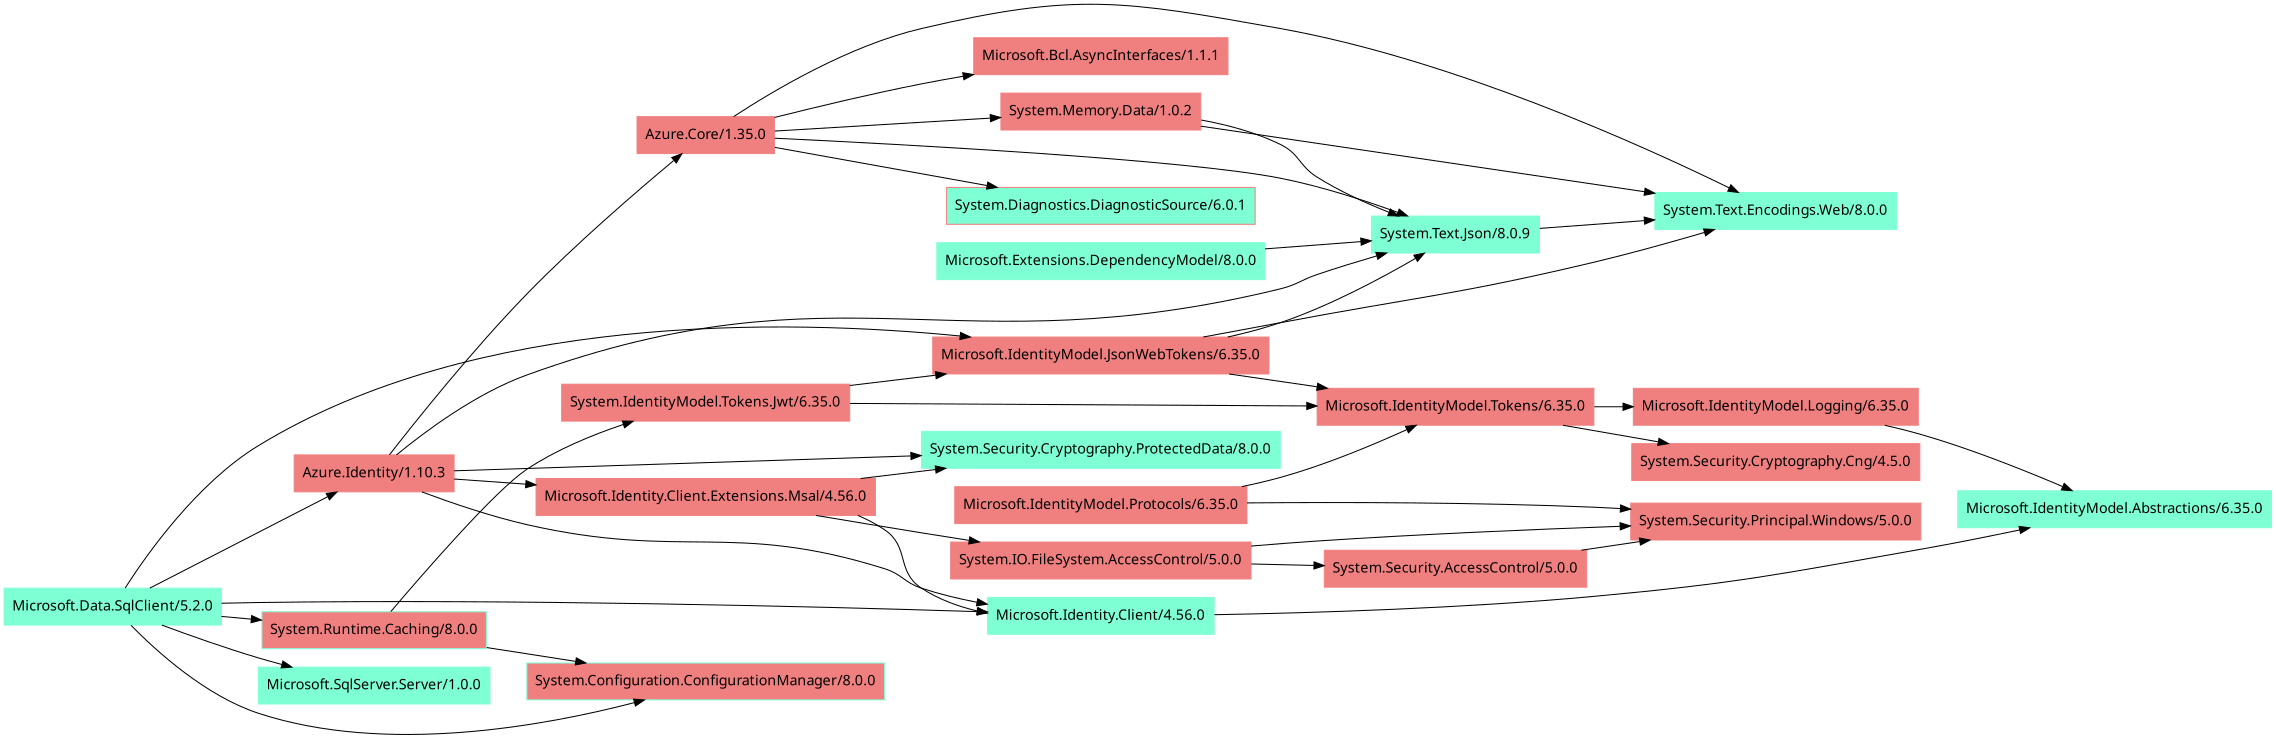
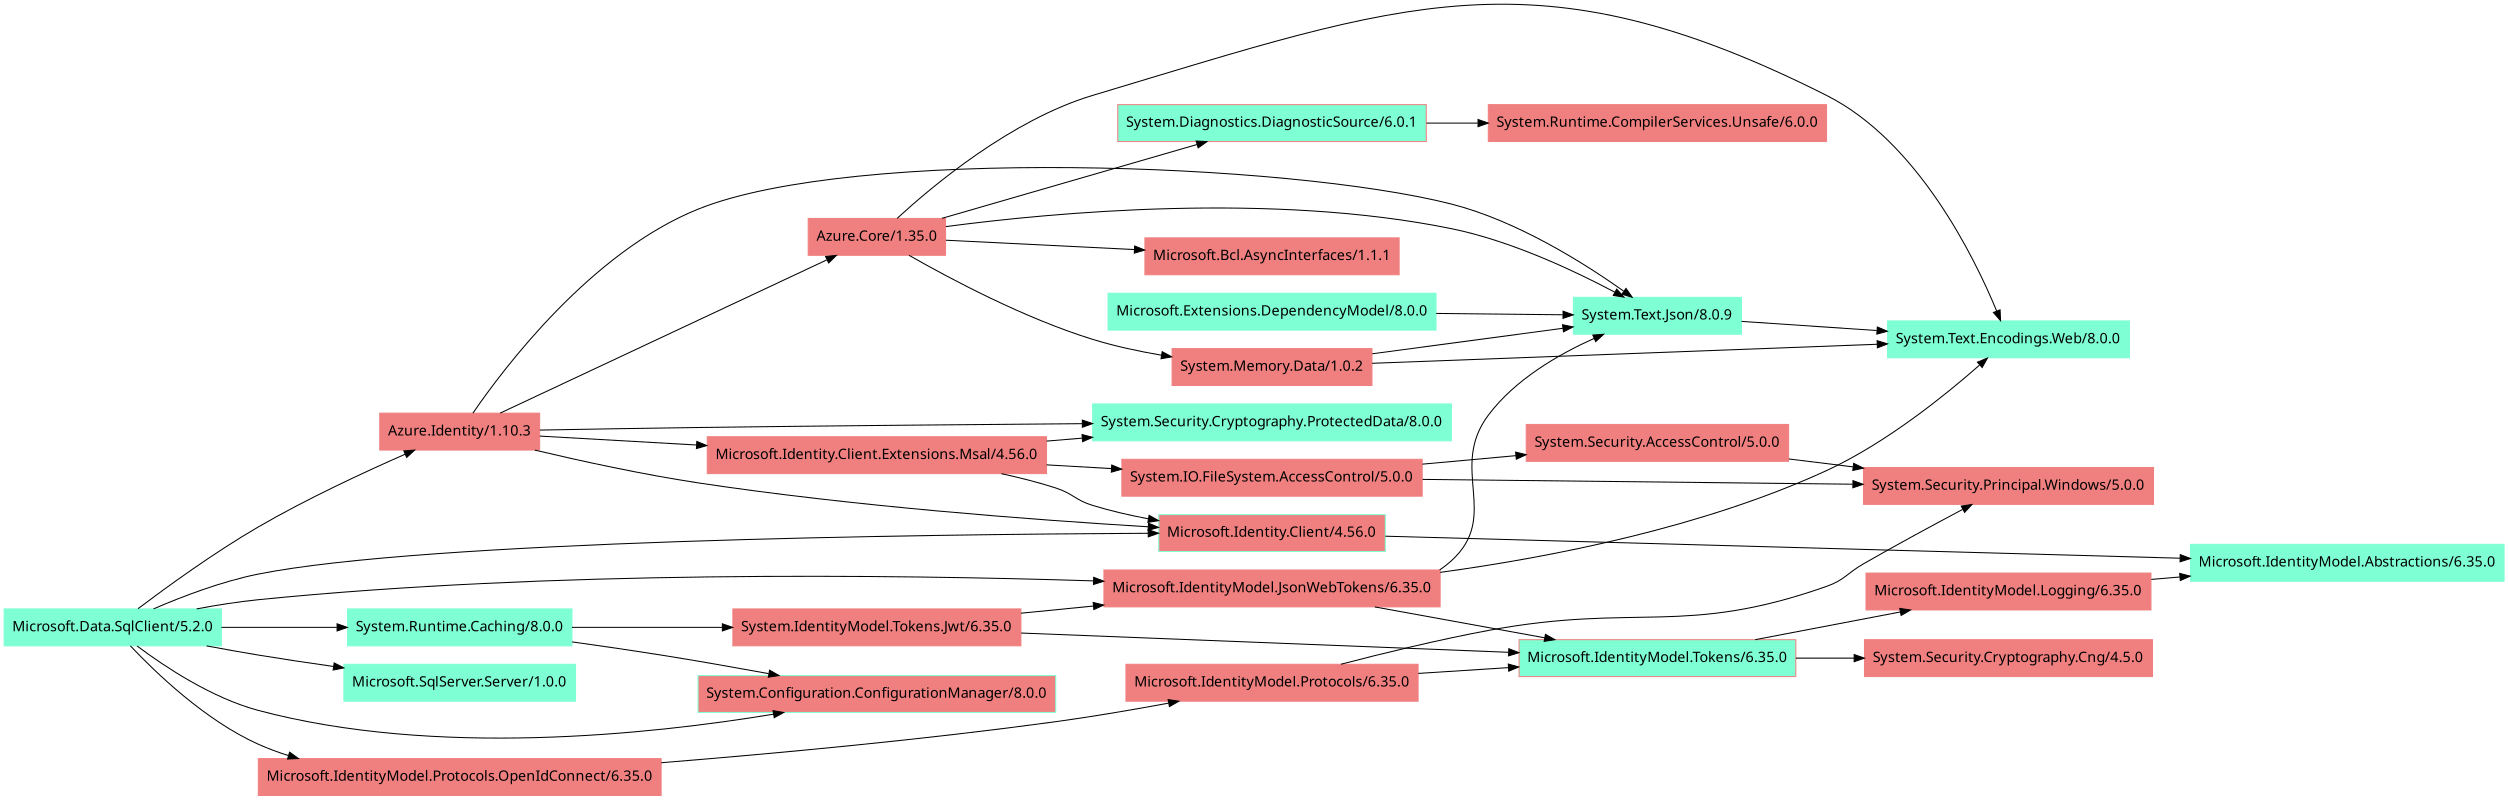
node "System.Runtime.CompilerServices.Unsafe/6.0.0": added
node "Microsoft.IdentityModel.Tokens/6.35.0": fillcolor lightcoral -> aquamarine
node "Microsoft.Identity.Client/4.56.0": fillcolor aquamarine -> lightcoral
node "System.Runtime.Caching/8.0.0": fillcolor lightcoral -> aquamarine
node "Microsoft.IdentityModel.Protocols.OpenIdConnect/6.35.0": added
